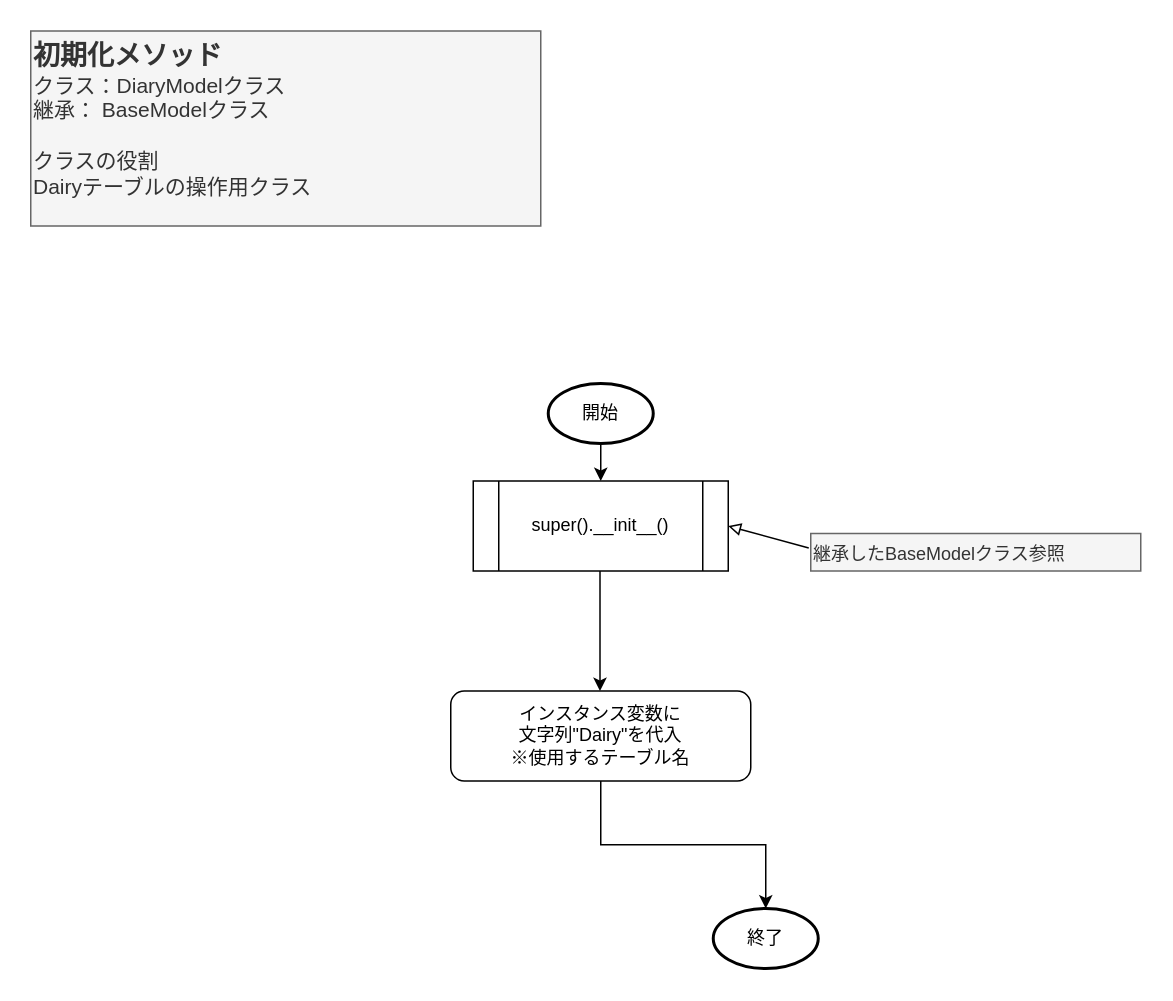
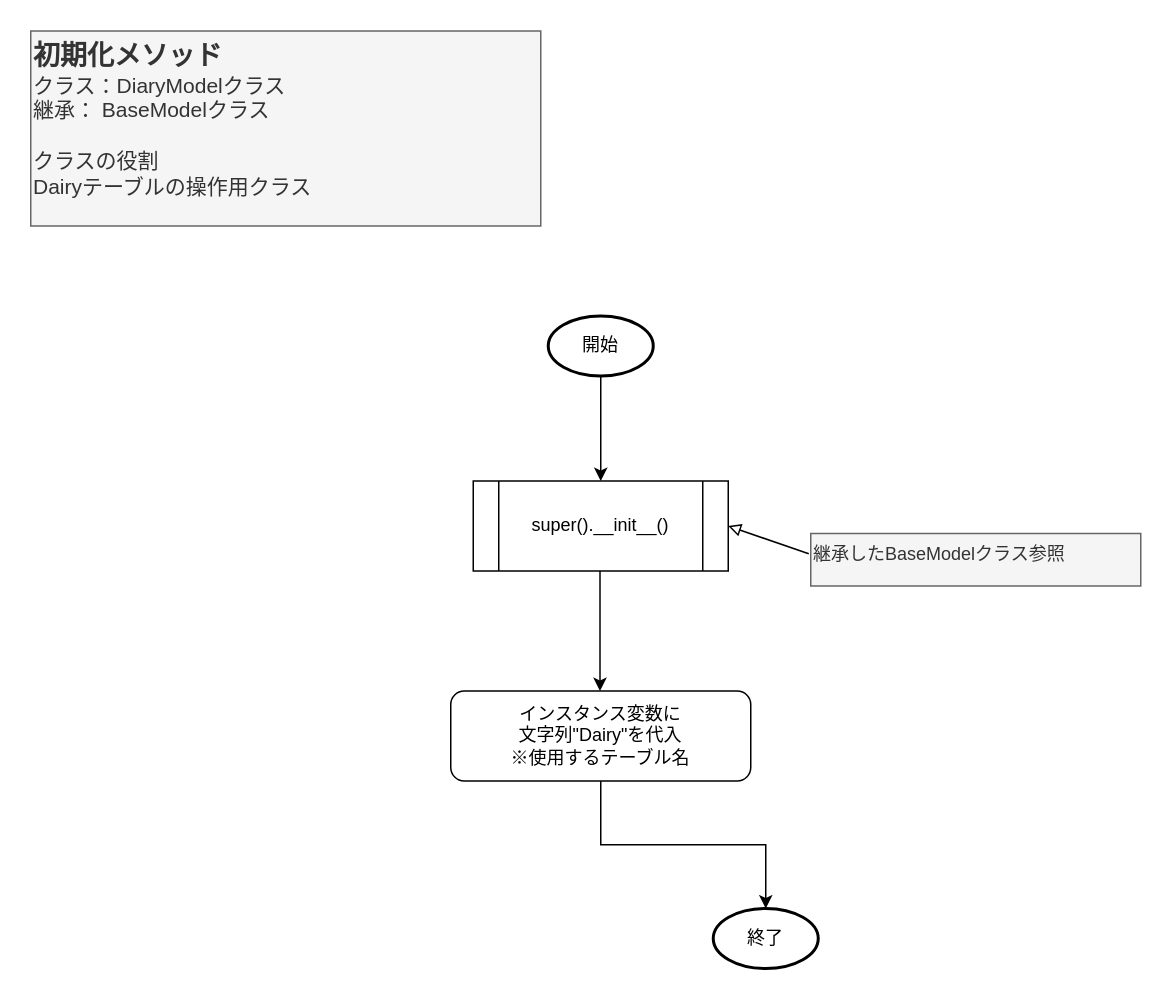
node "開始": moved (601, 413) -> (601, 346)
node "継承したBaseModelクラス参照": size 330x38 -> 330x53
